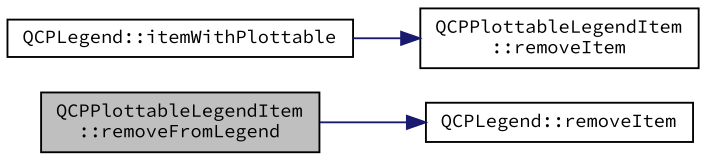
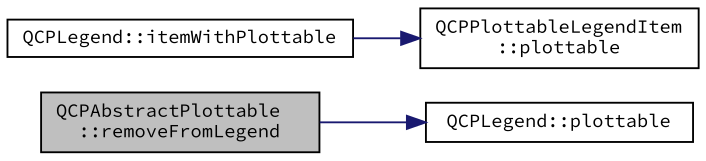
node "QCPPlottableLegendItem ::removeItem": label "QCPPlottableLegendItem ::removeItem" -> "QCPPlottableLegendItem ::plottable"
node "QCPPlottableLegendItem ::removeFromLegend": label "QCPPlottableLegendItem ::removeFromLegend" -> "QCPAbstractPlottable ::removeFromLegend"
node "QCPLegend::removeItem": label "QCPLegend::removeItem" -> "QCPLegend::plottable"
